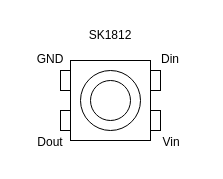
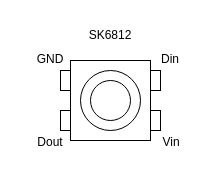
node "SK1812": label "SK1812" -> "SK6812"
